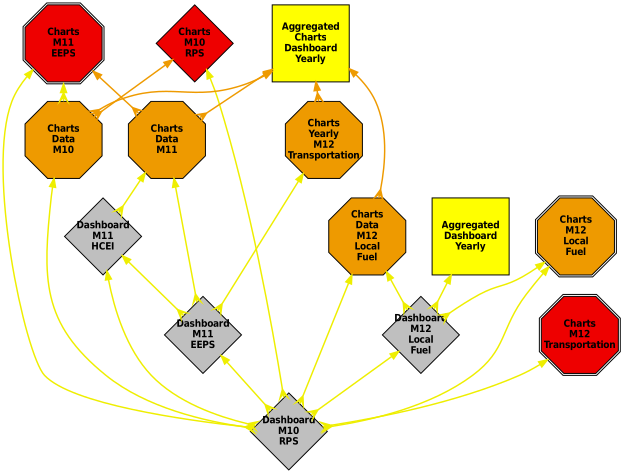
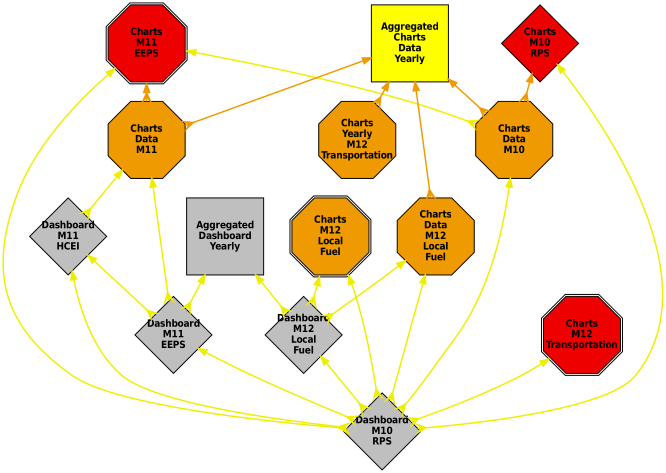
node "Aggregated Charts Dashboard Yearly": label "Aggregated Charts Dashboard Yearly" -> "Aggregated Charts Data Yearly"
node "Aggregated Dashboard Yearly": fillcolor yellow -> grey75
edge "Charts Yearly M12 Transportation" -- "Dashboard M11 EEPS": now "Aggregated Dashboard Yearly" -- "Dashboard M11 EEPS"
